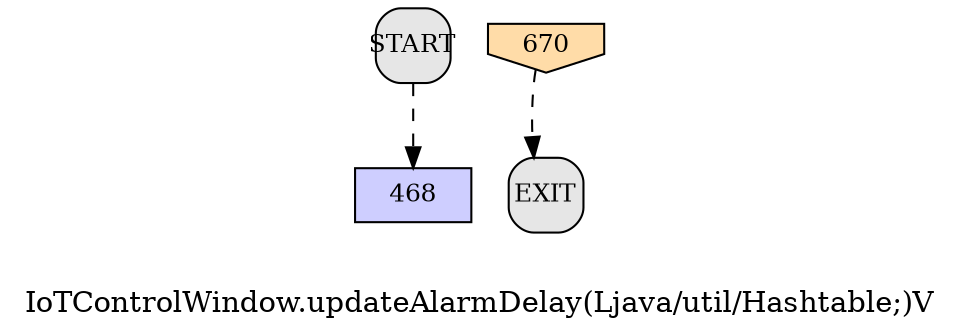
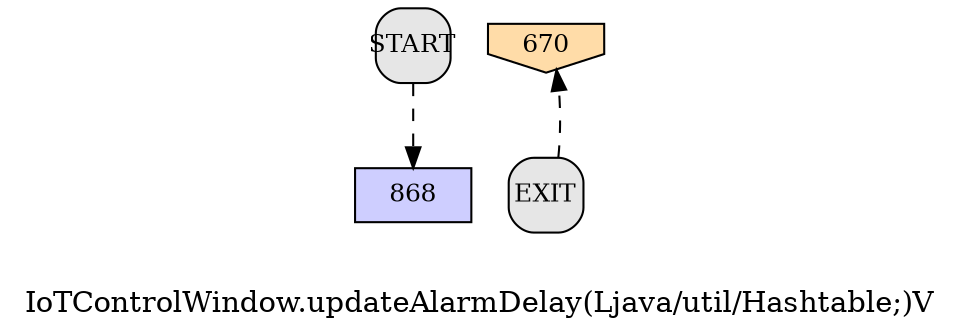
edge "670" -> "EXIT": reversed
node "468": label "468" -> "868"
